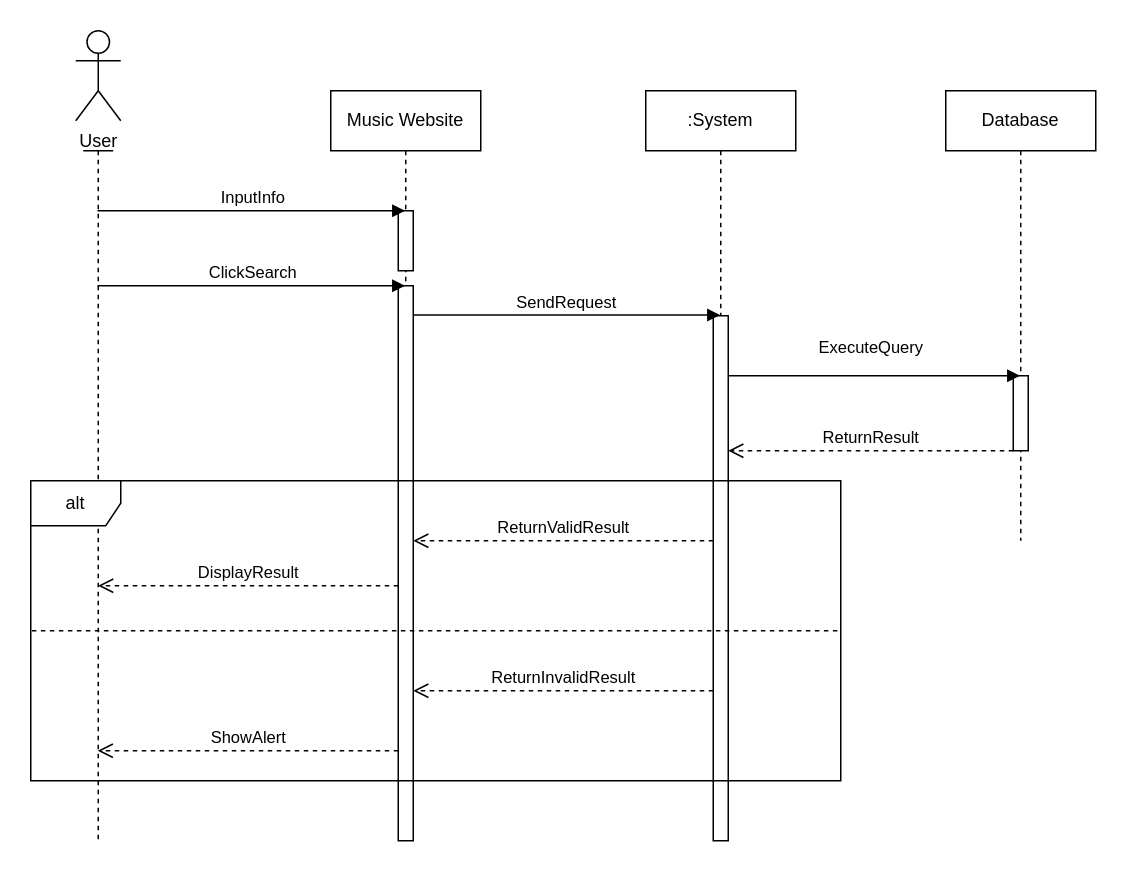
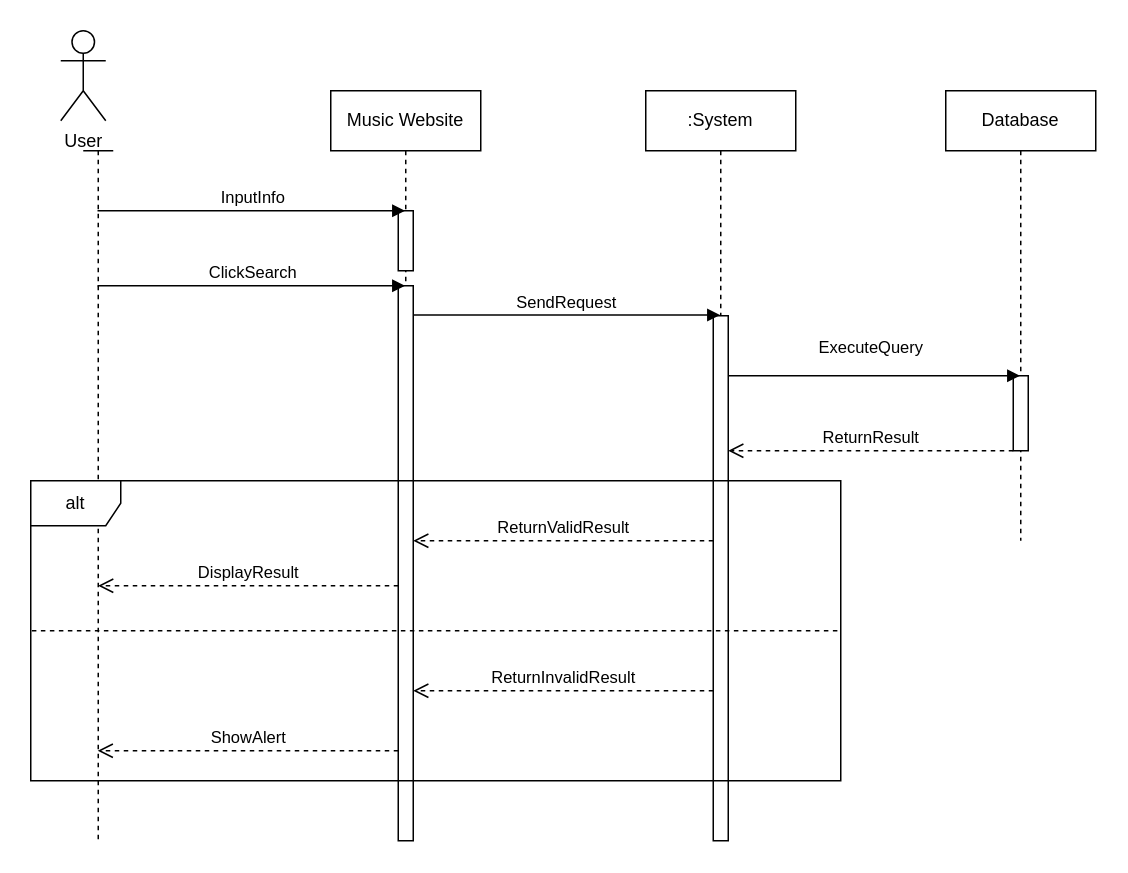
node "User": moved (98, 76) -> (83, 76)
